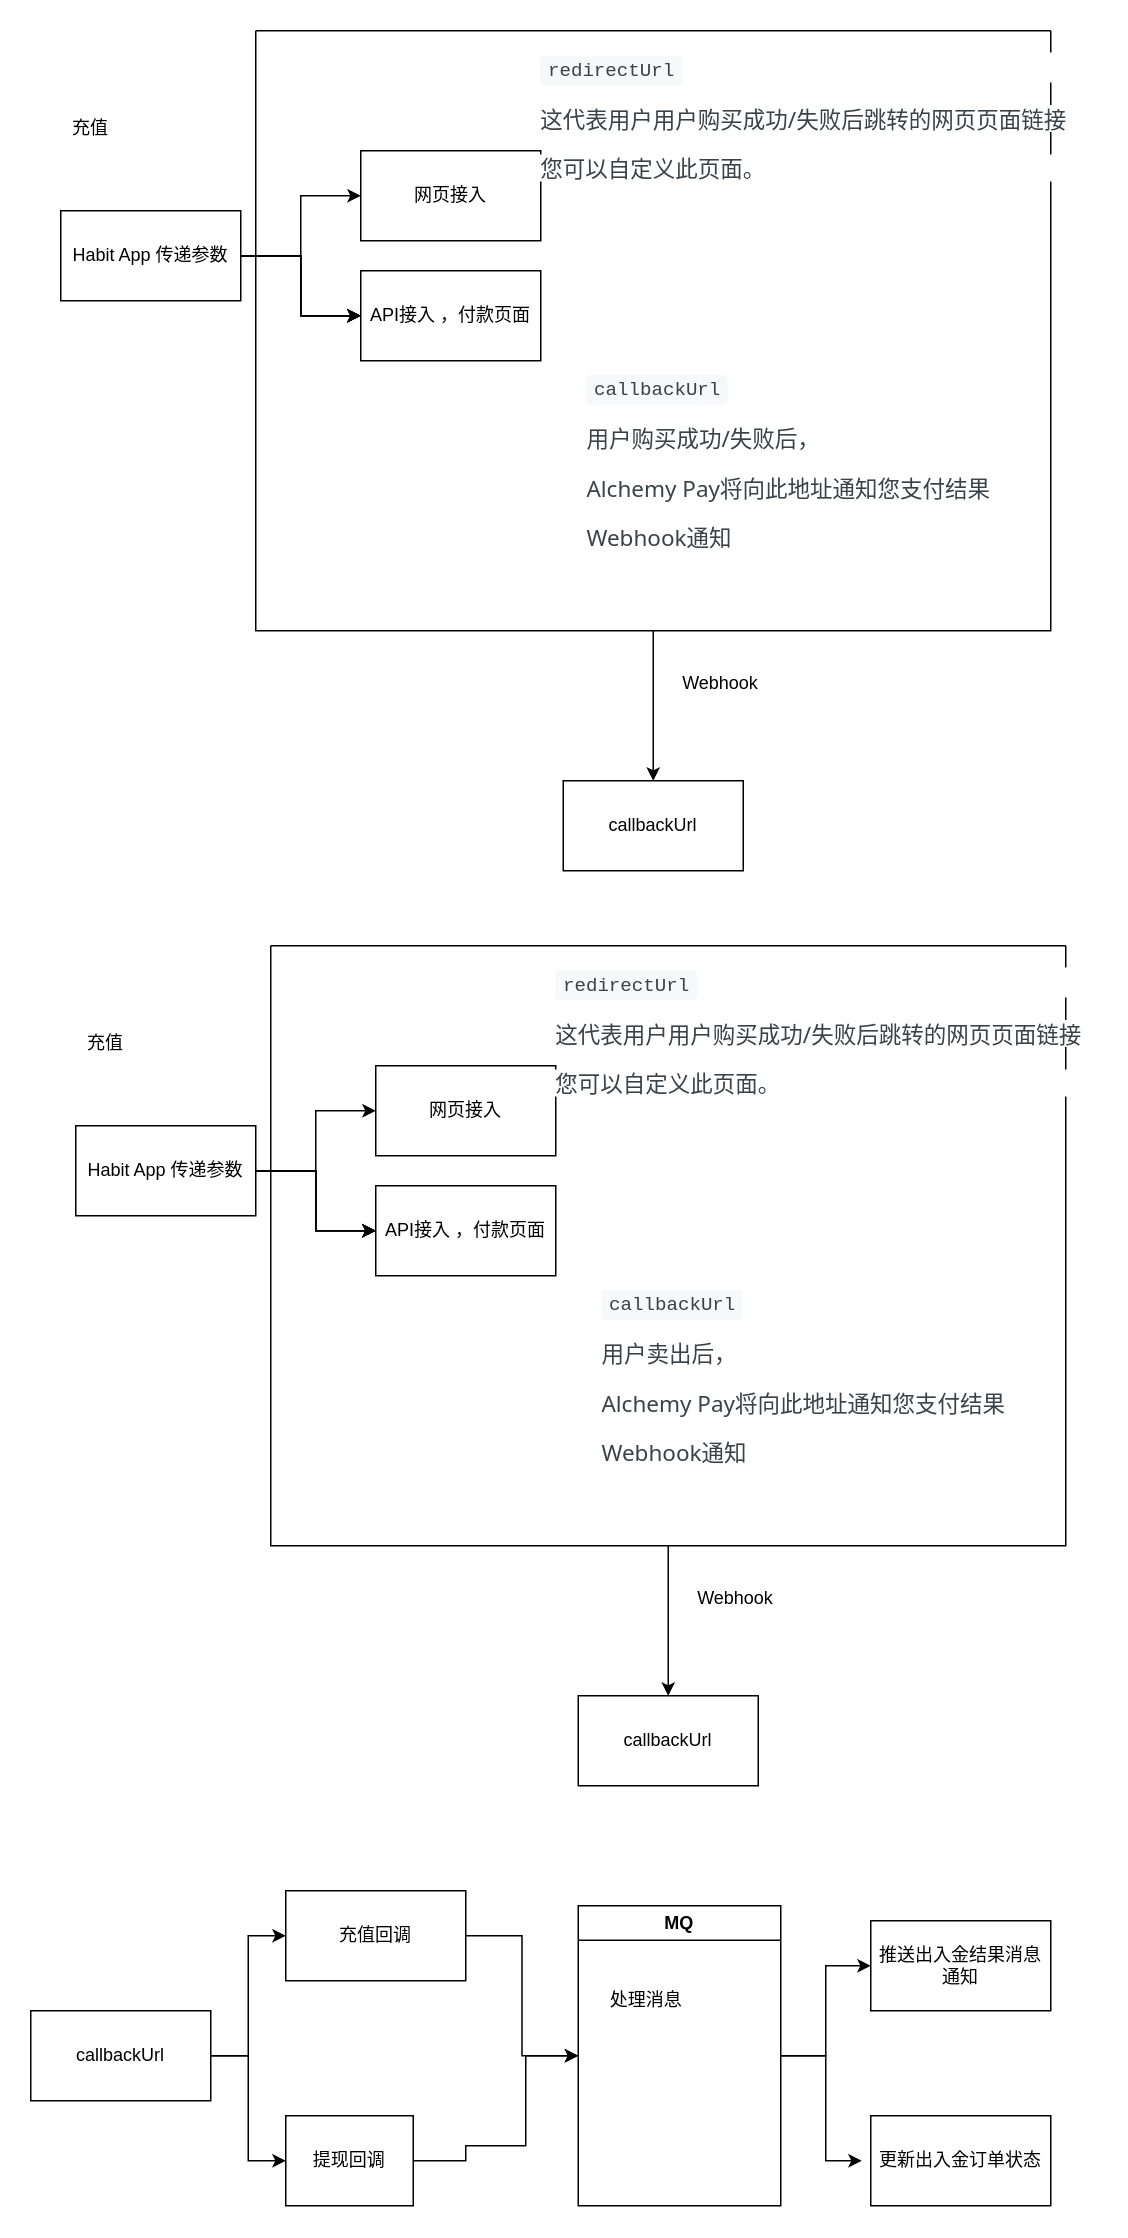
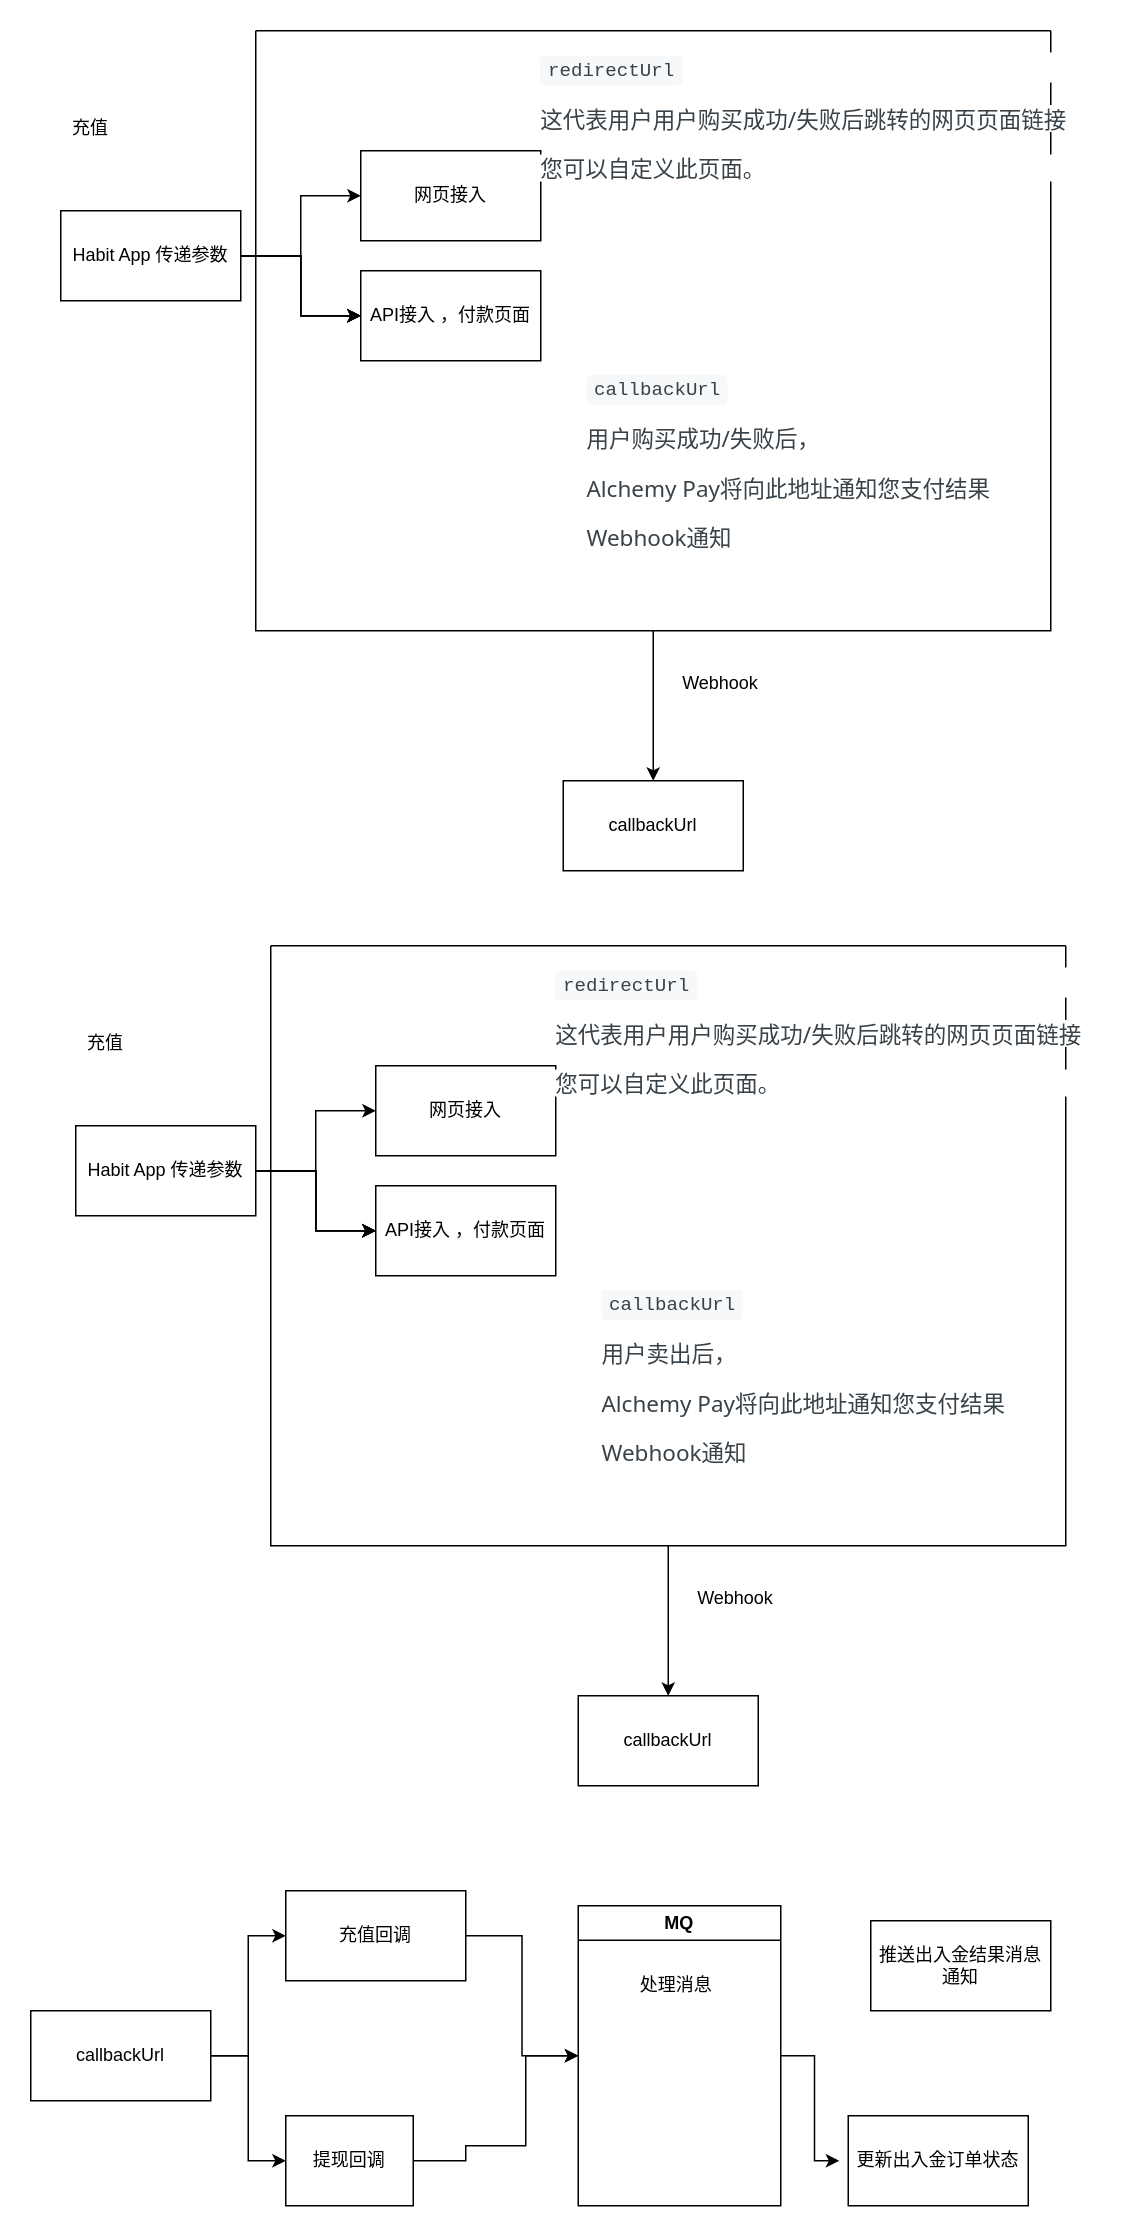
edge "MQ" -> "推送出入金结果消息通知": removed
node "处理消息": moved (646, 2000) -> (676, 1985)
node "更新出入金订单状态": moved (961, 2161) -> (938, 2161)
